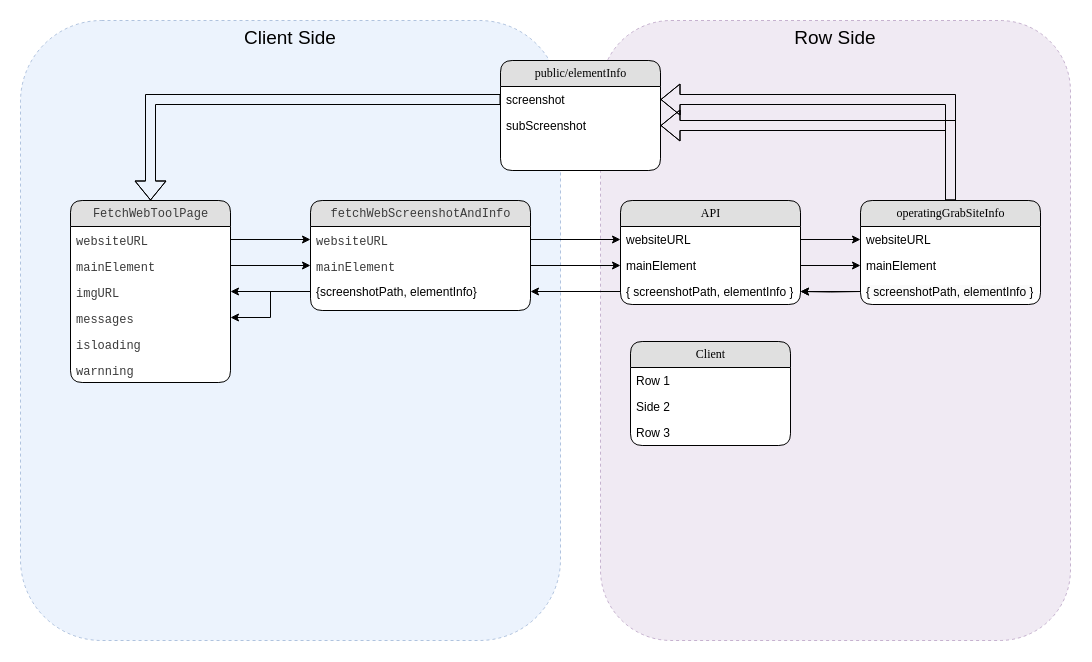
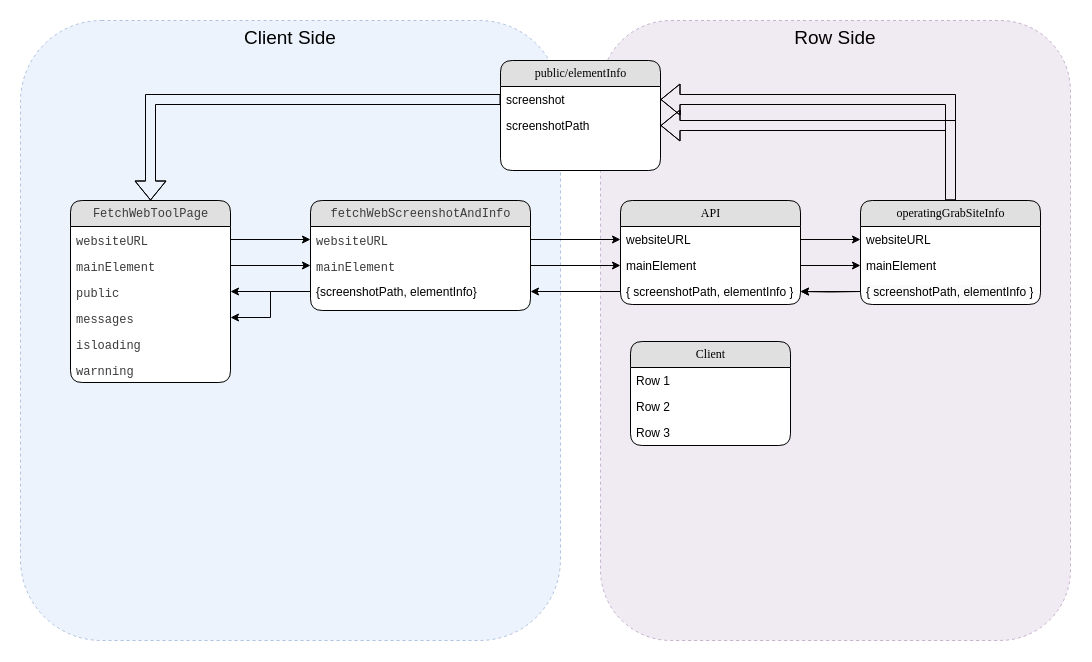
node "subScreenshot": label "subScreenshot" -> "screenshotPath"
node "imgURL": label "imgURL" -> "public"
node "Side 2": label "Side 2" -> "Row 2"
